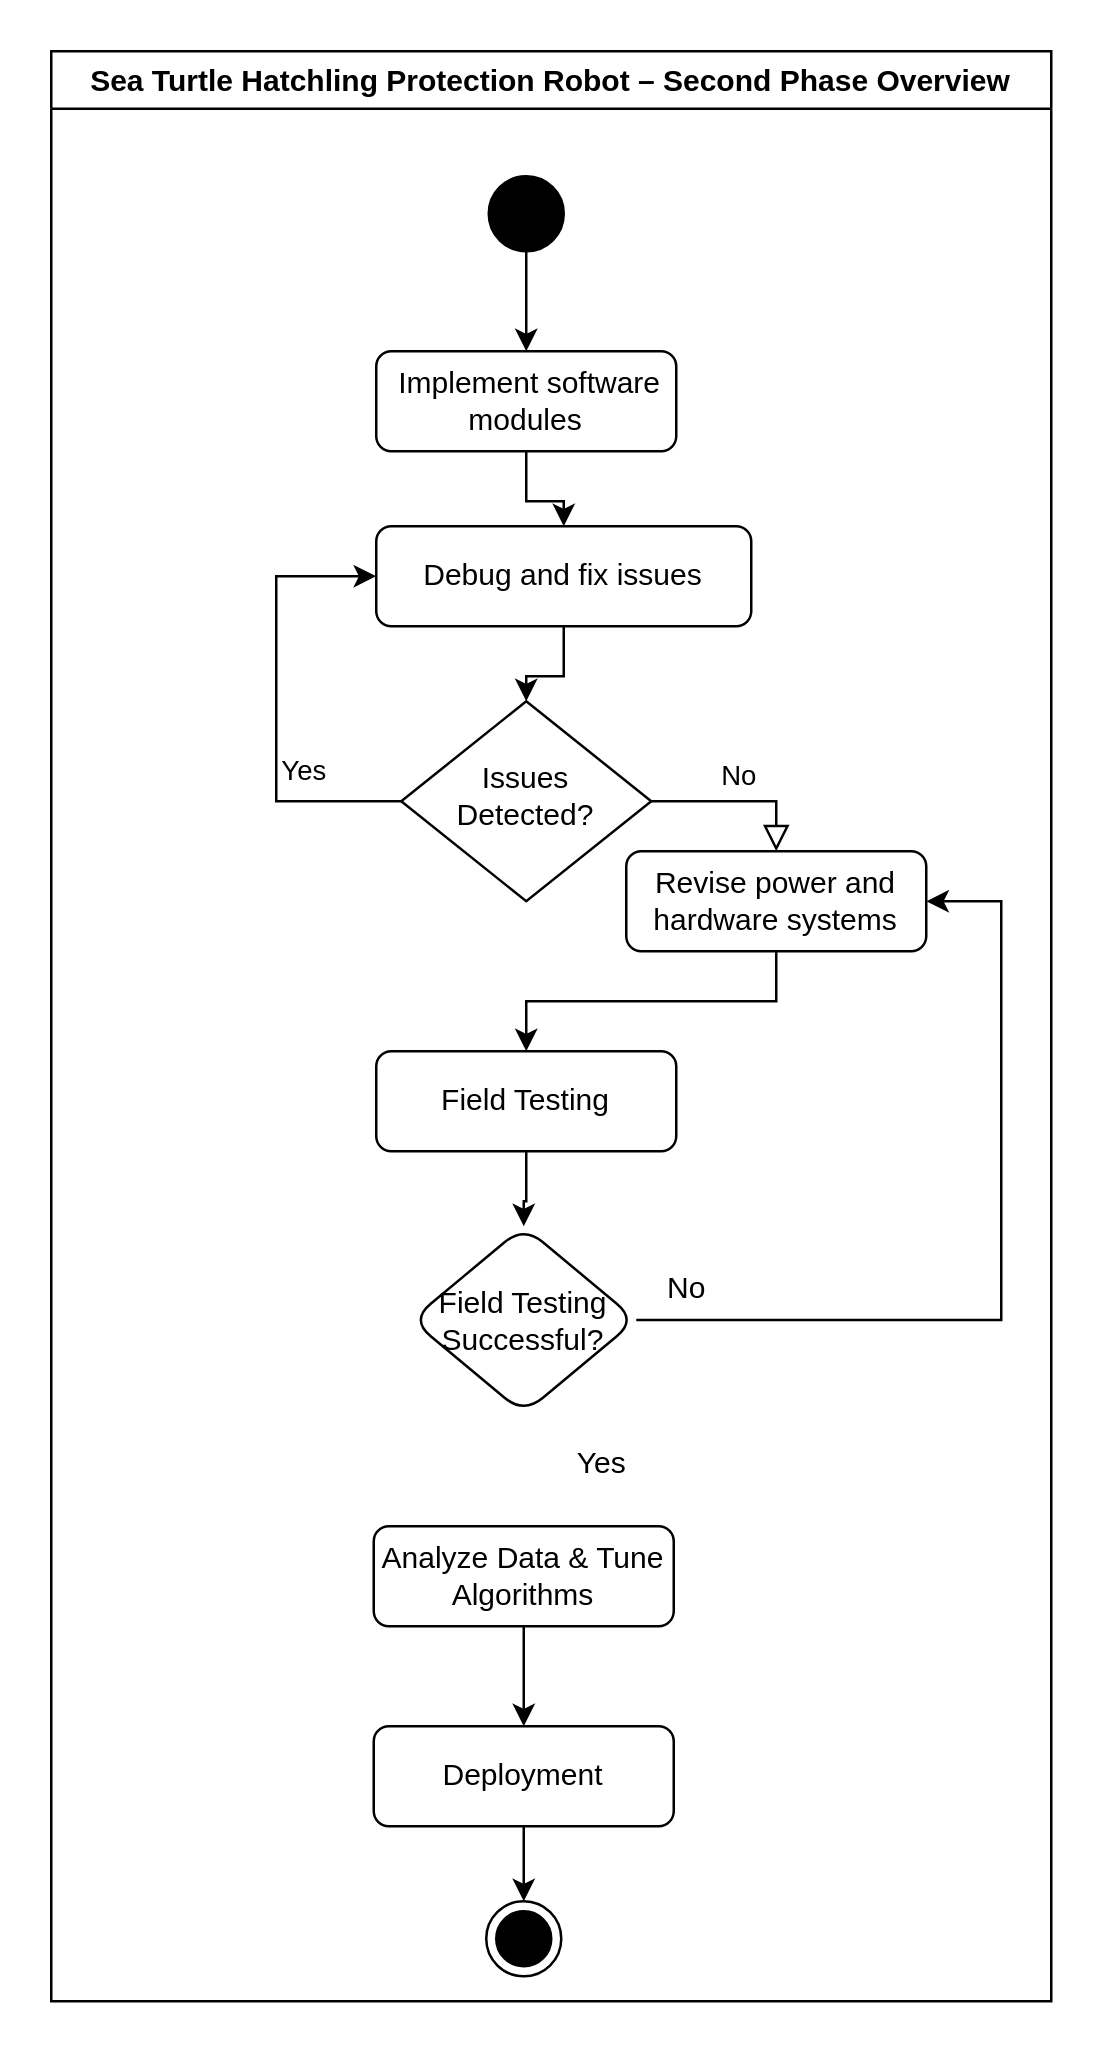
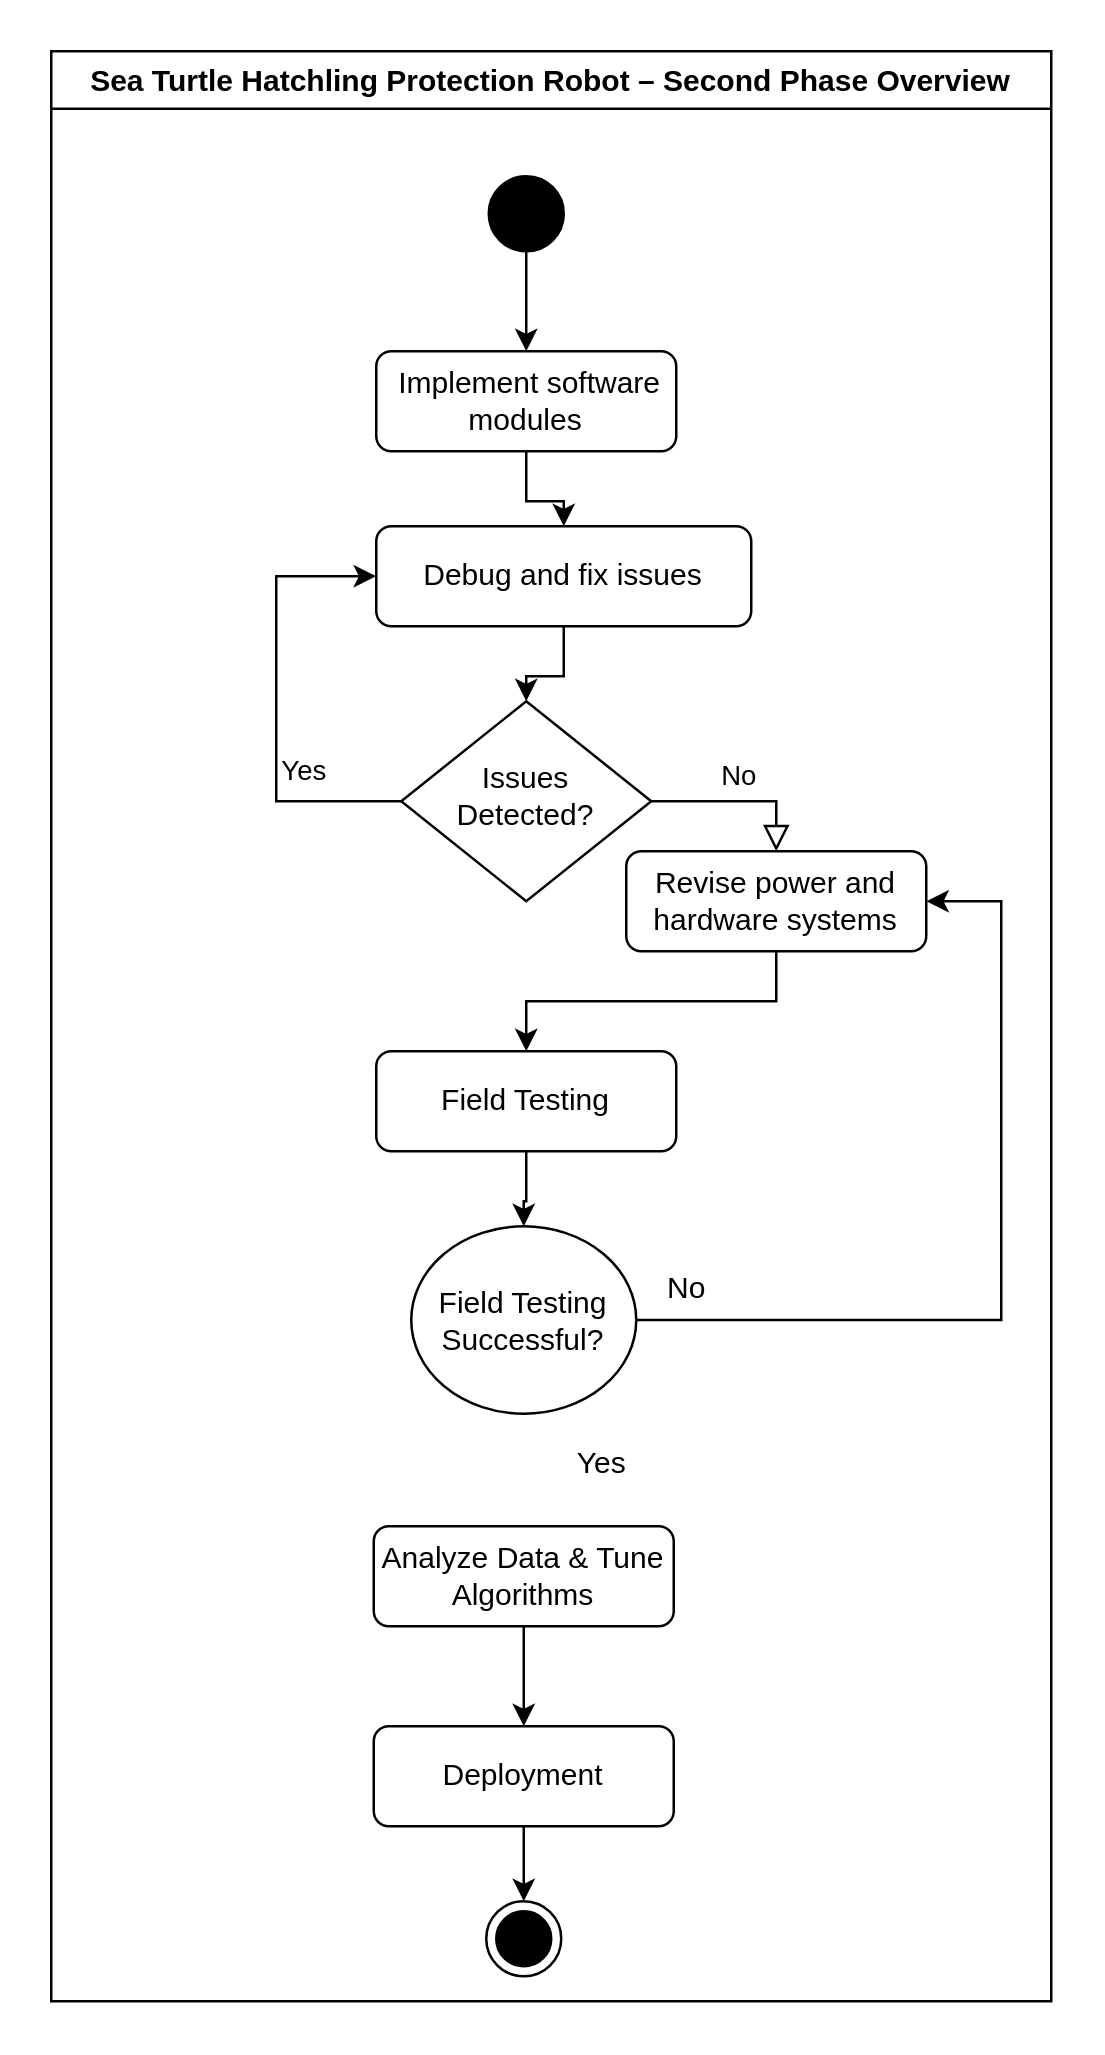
node "Field Testing Successful?": shape diamond -> ellipse
